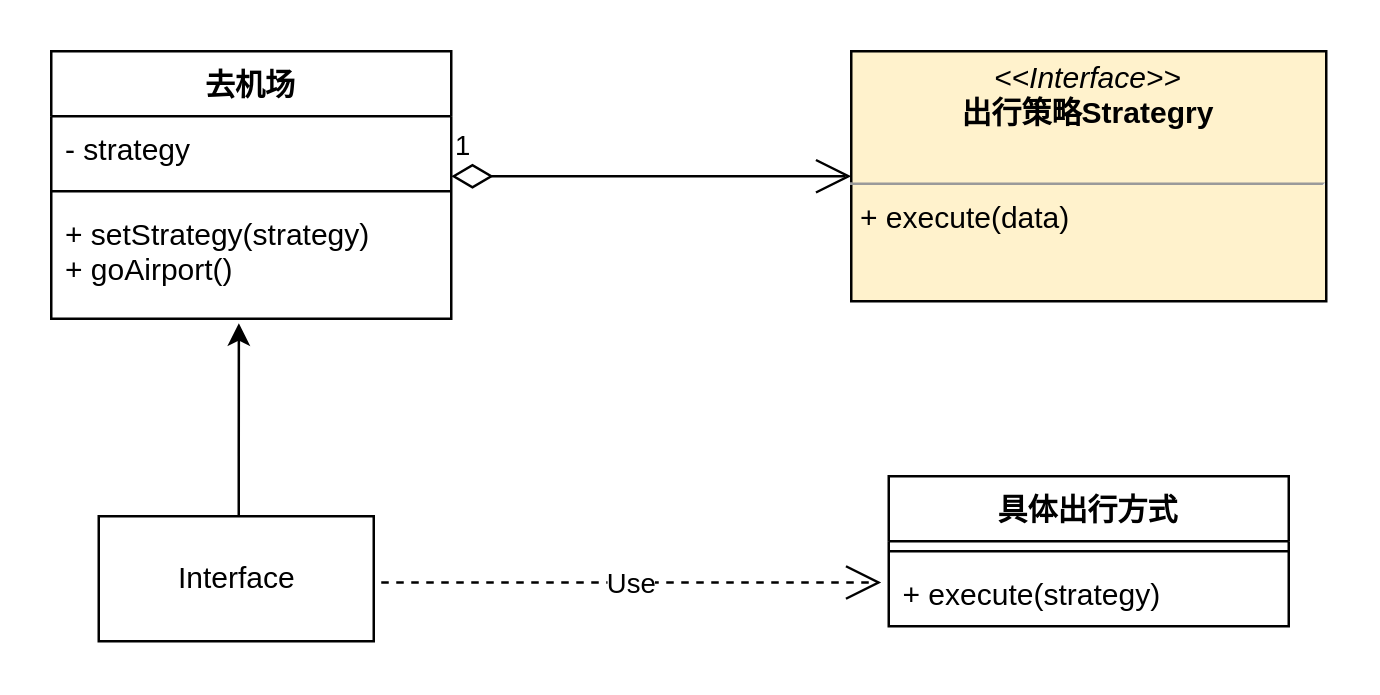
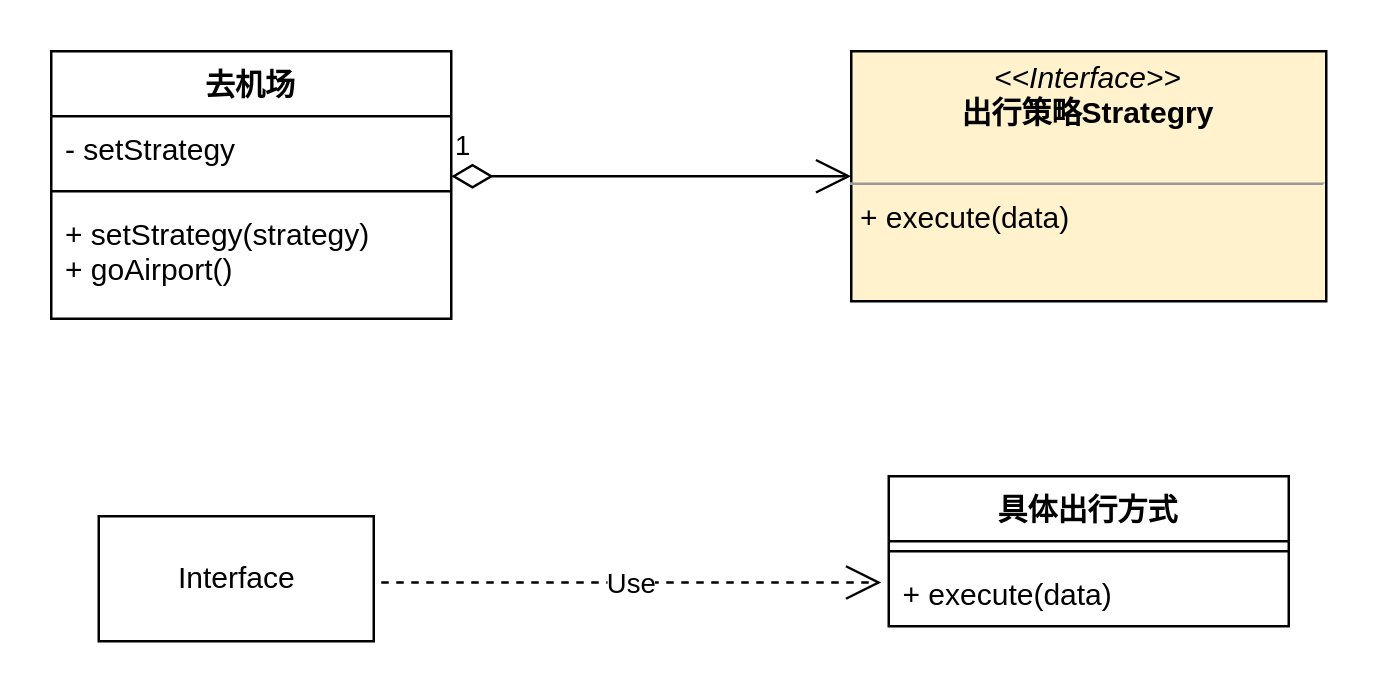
node "- strategy": label "- strategy" -> "- setStrategy"
edge "Interface" -> "+ setStrategy(strategy) + goAirport()": removed
node "+ execute(strategy)": label "+ execute(strategy)" -> "+ execute(data)"
